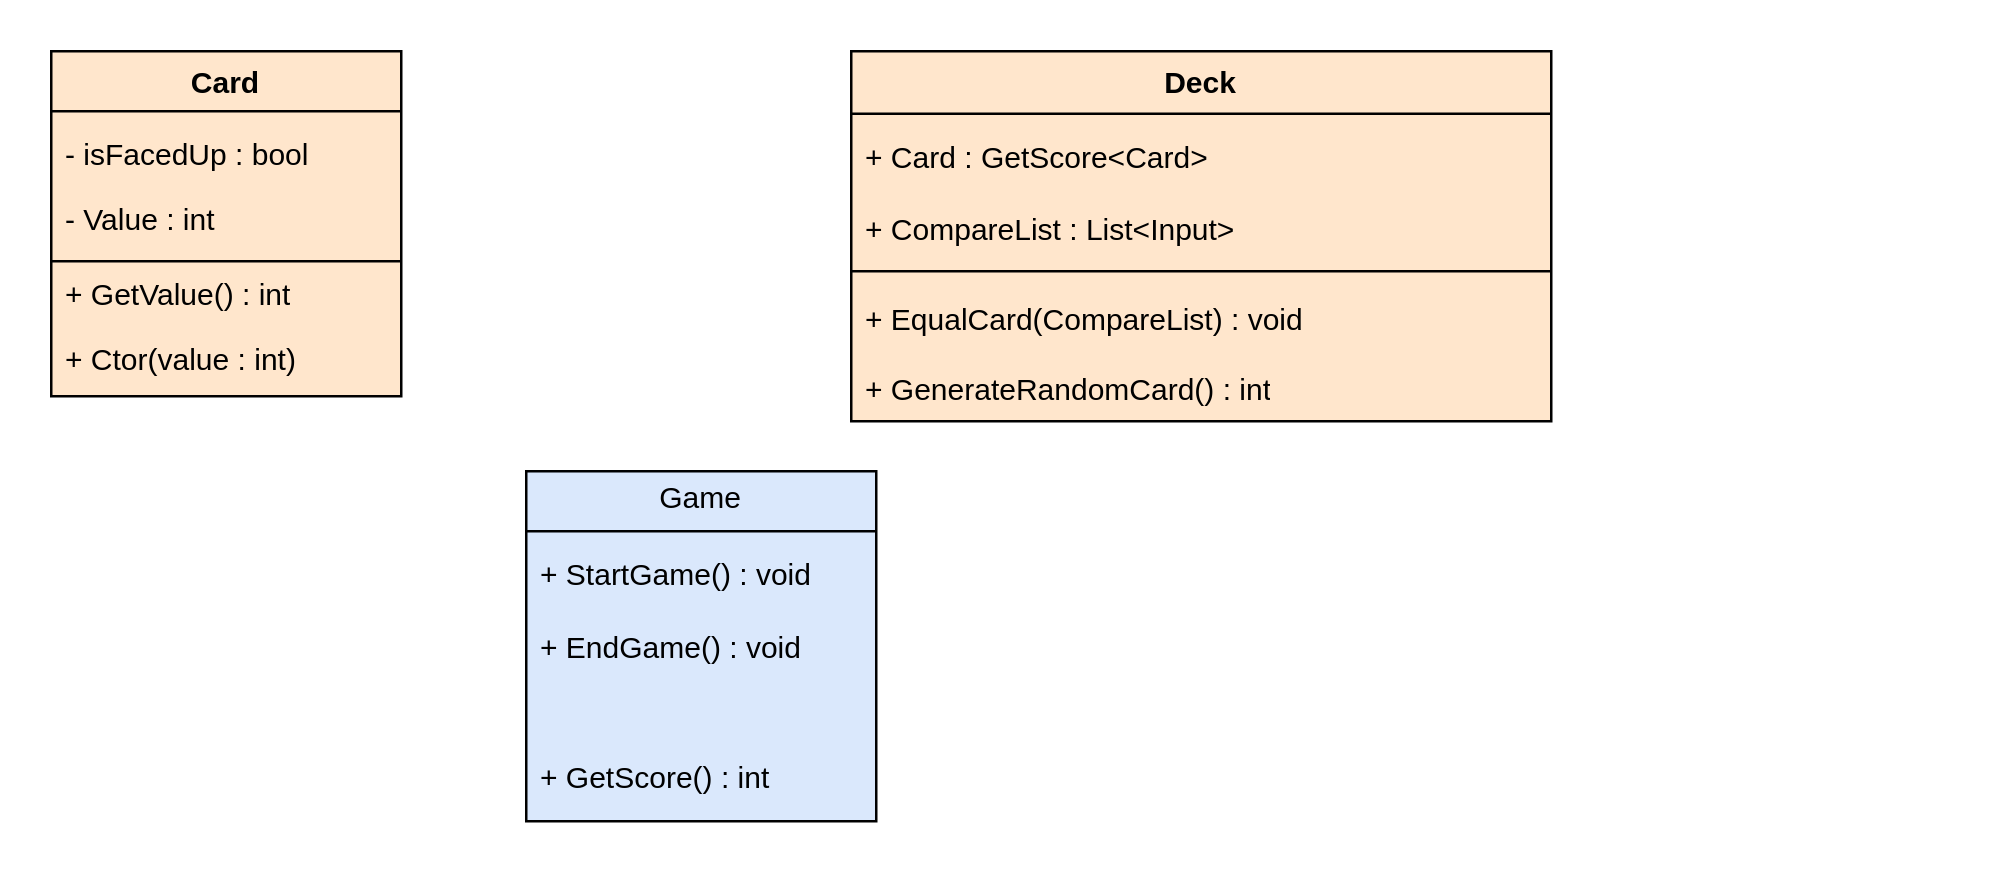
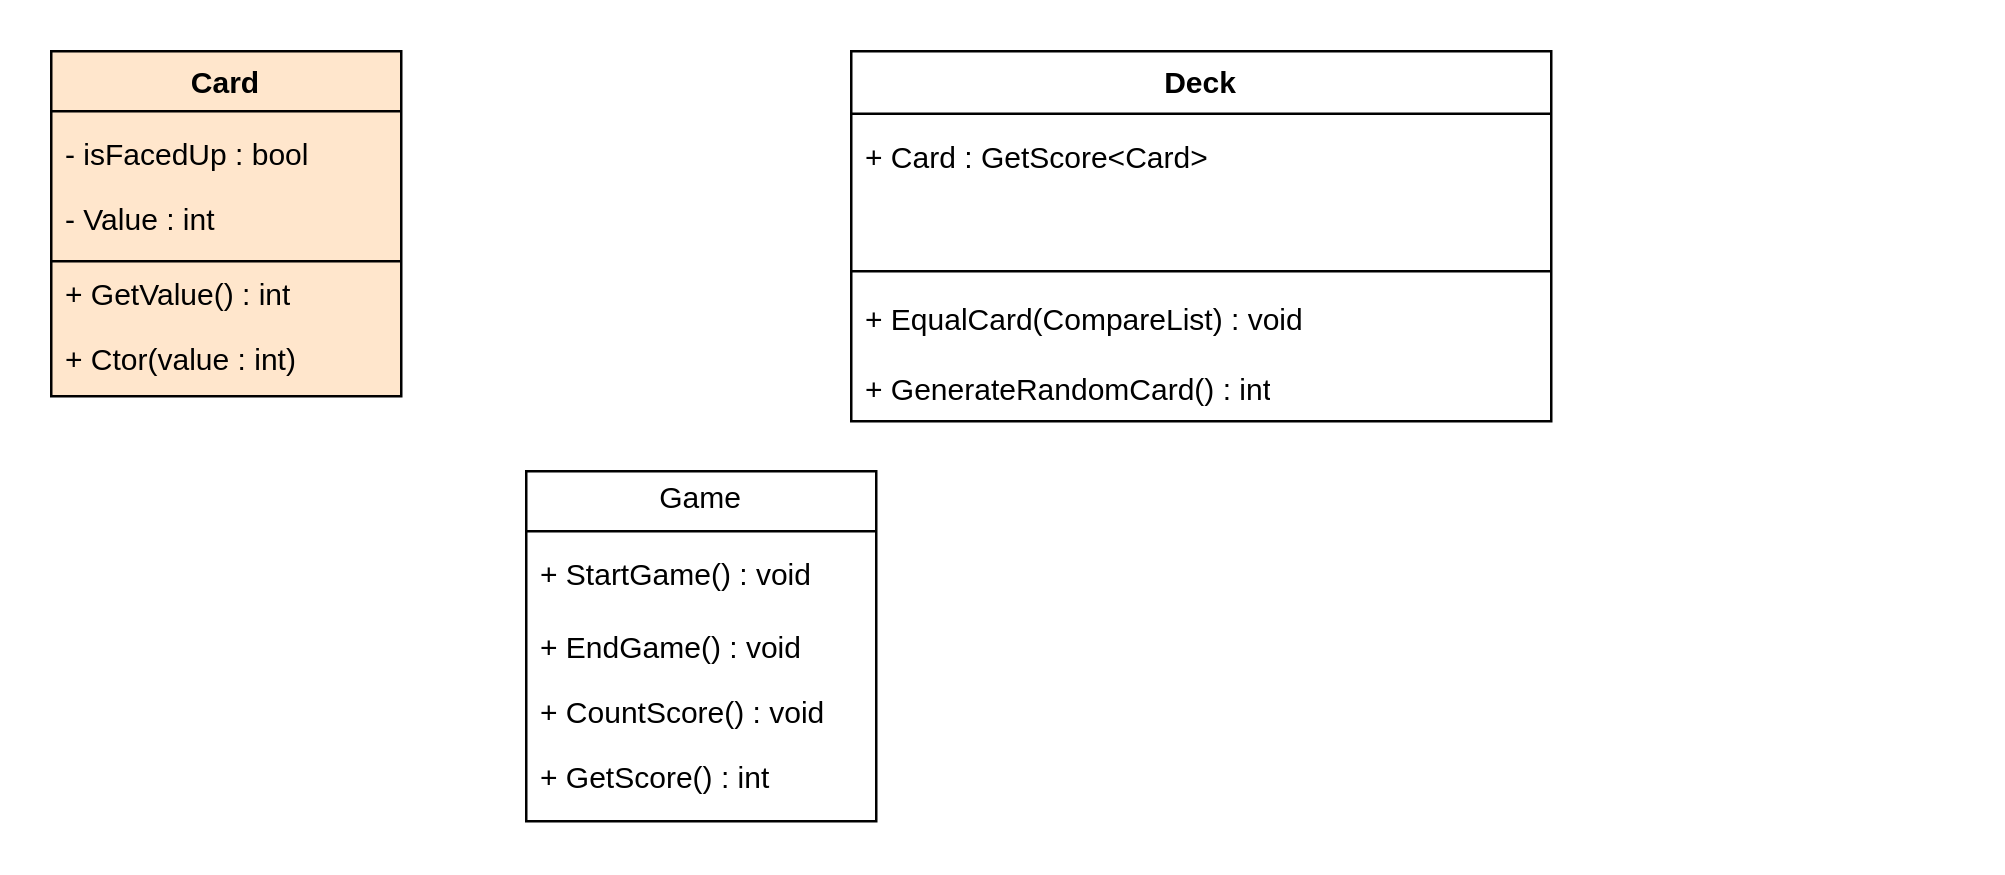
node "+ CompareList : List<Input>": removed
node "Deck": fillcolor #ffe6cc -> #ffffff
node "Game": fillcolor #dae8fc -> #ffffff
node "+ CountScore() : void": added
